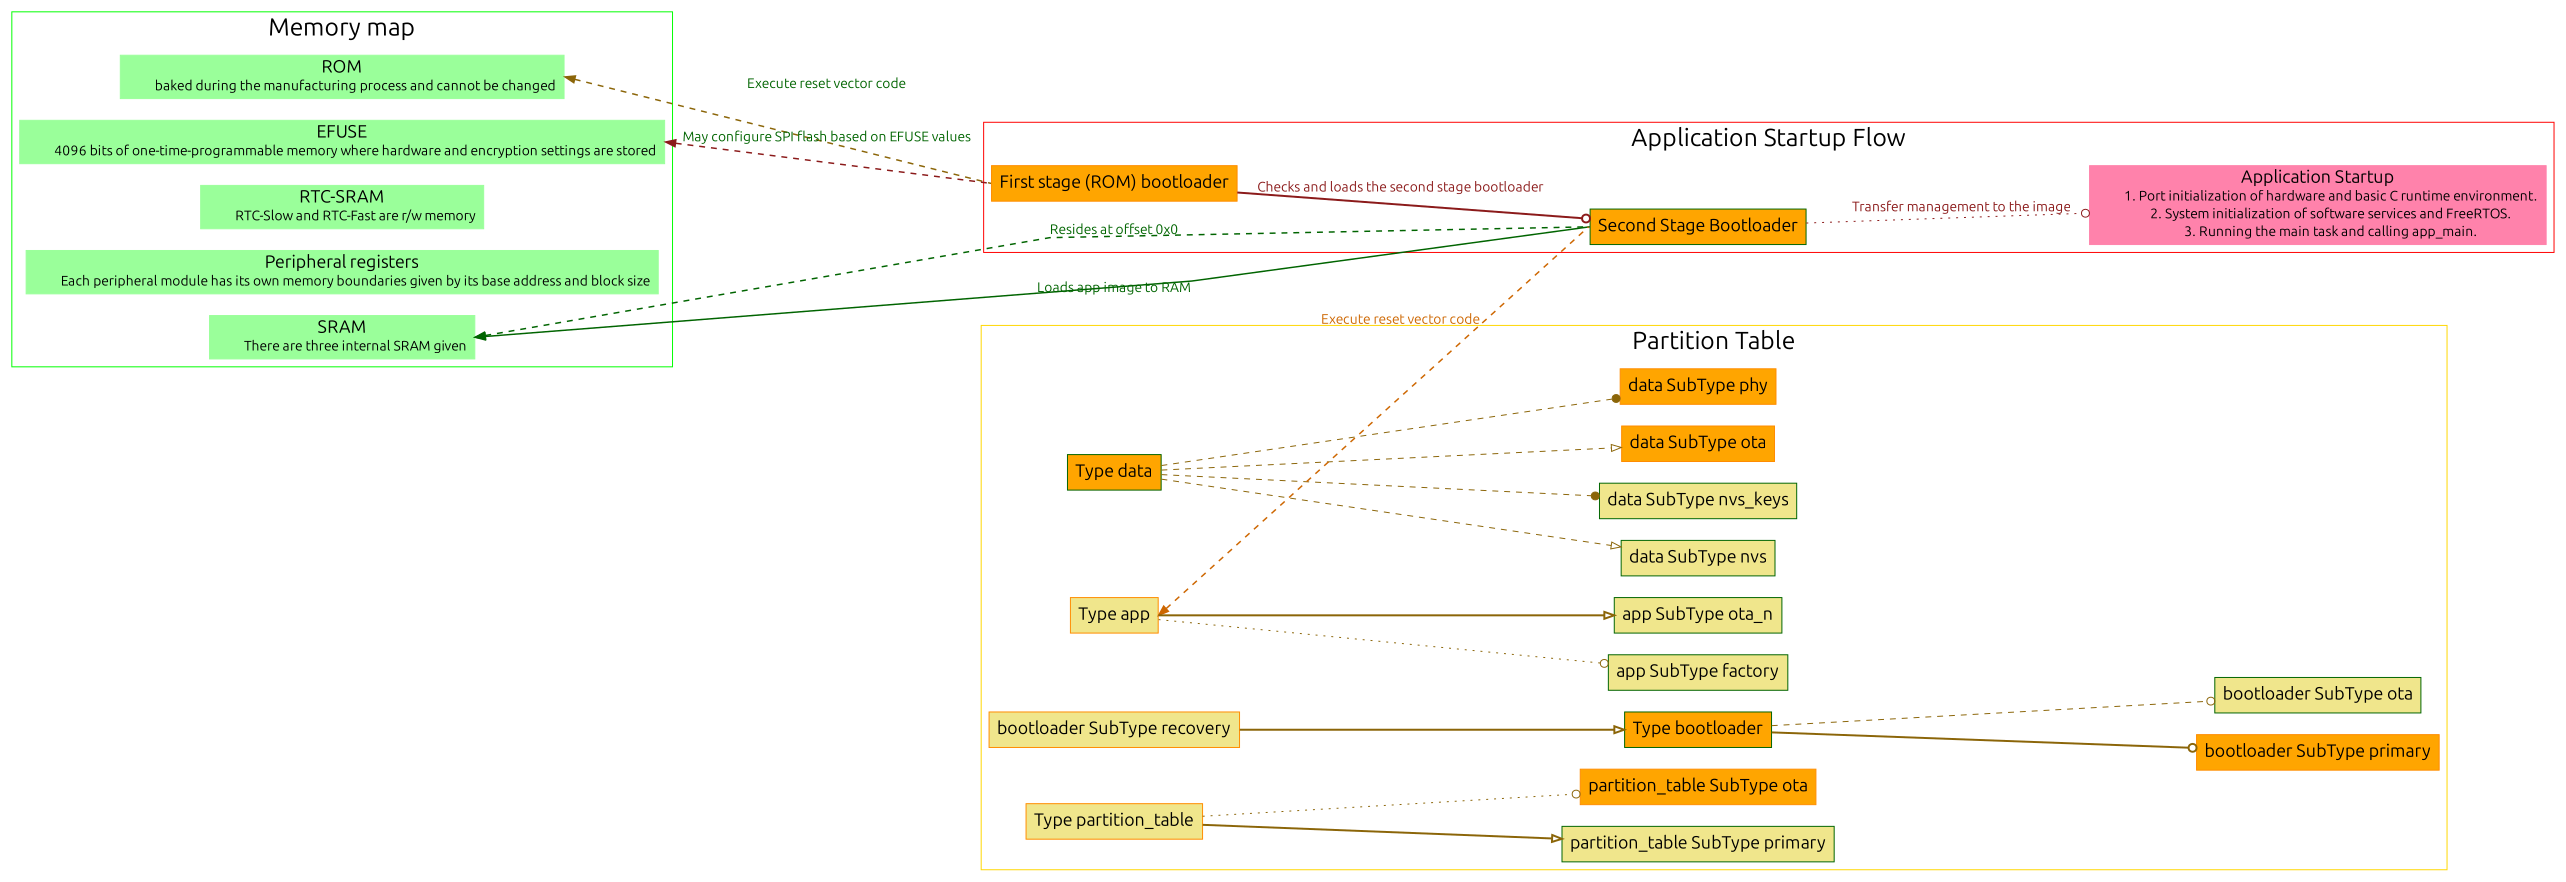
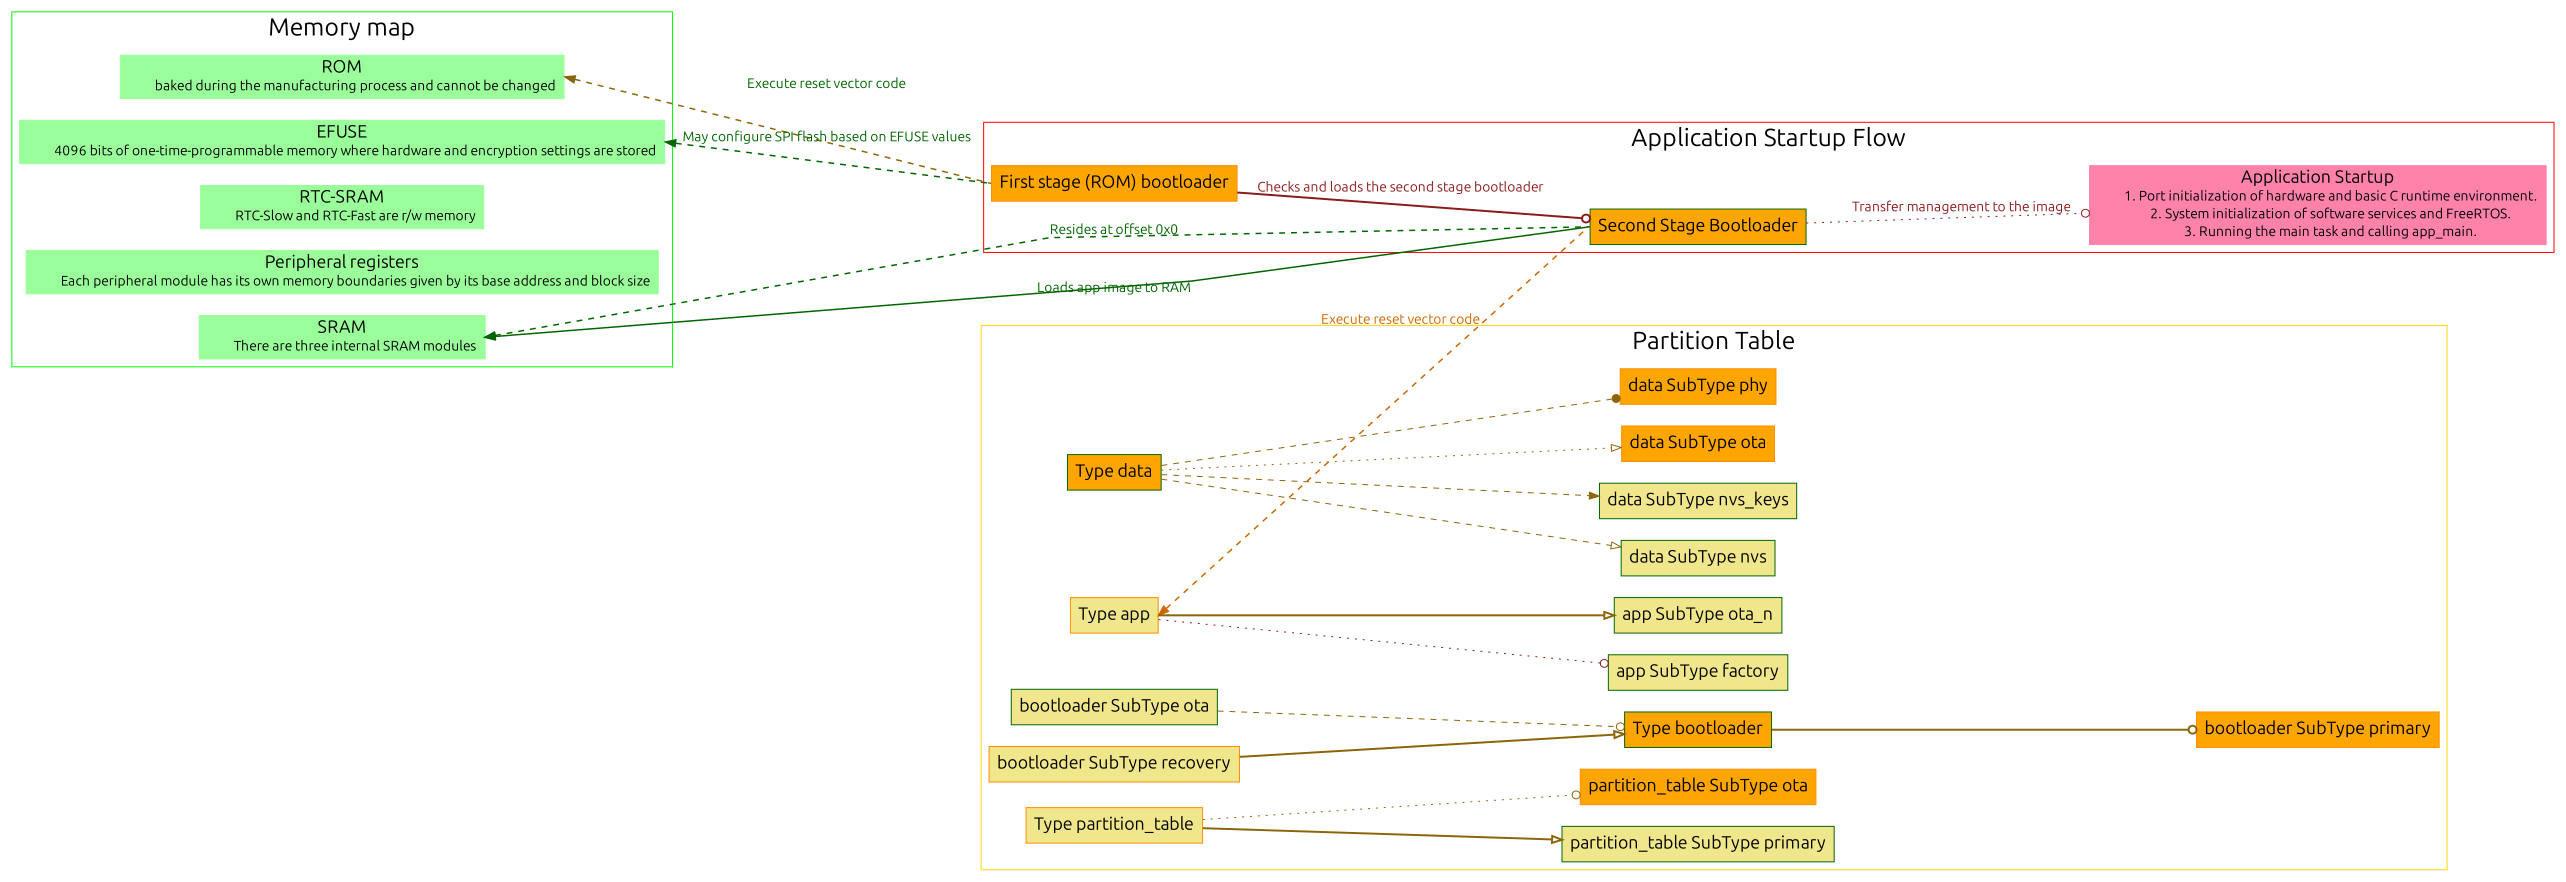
edge "First stage (ROM) bootloader" -> "EFUSE": color firebrick4 -> darkgreen
node "SRAM": text "There are three internal SRAM given" -> "There are three internal SRAM modules"
edge "Type data" -> "data SubType ota": style dashed -> dotted
edge "Type data" -> "data SubType nvs_keys": arrowhead dot -> normal
edge "Type app" -> "app SubType factory": color darkgoldenrod4 -> firebrick4
edge "Type bootloader" -> "bootloader SubType ota": reversed
